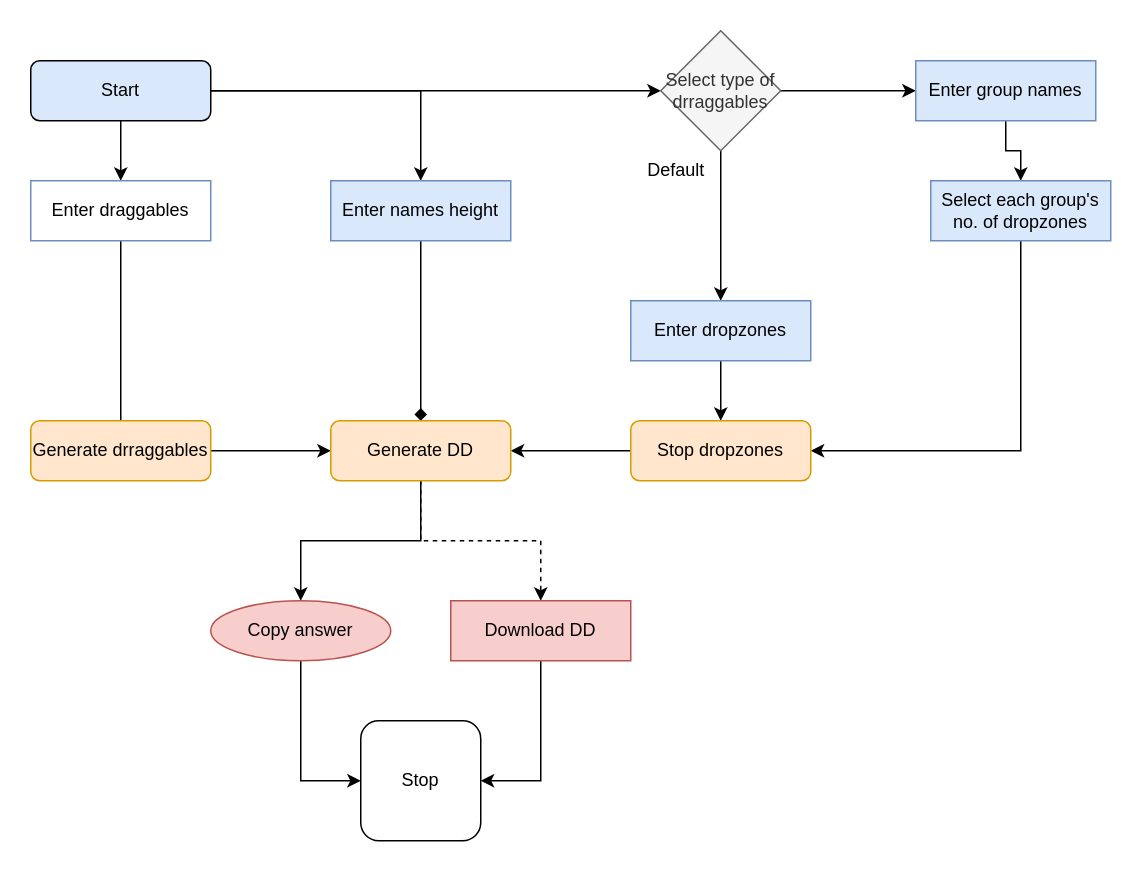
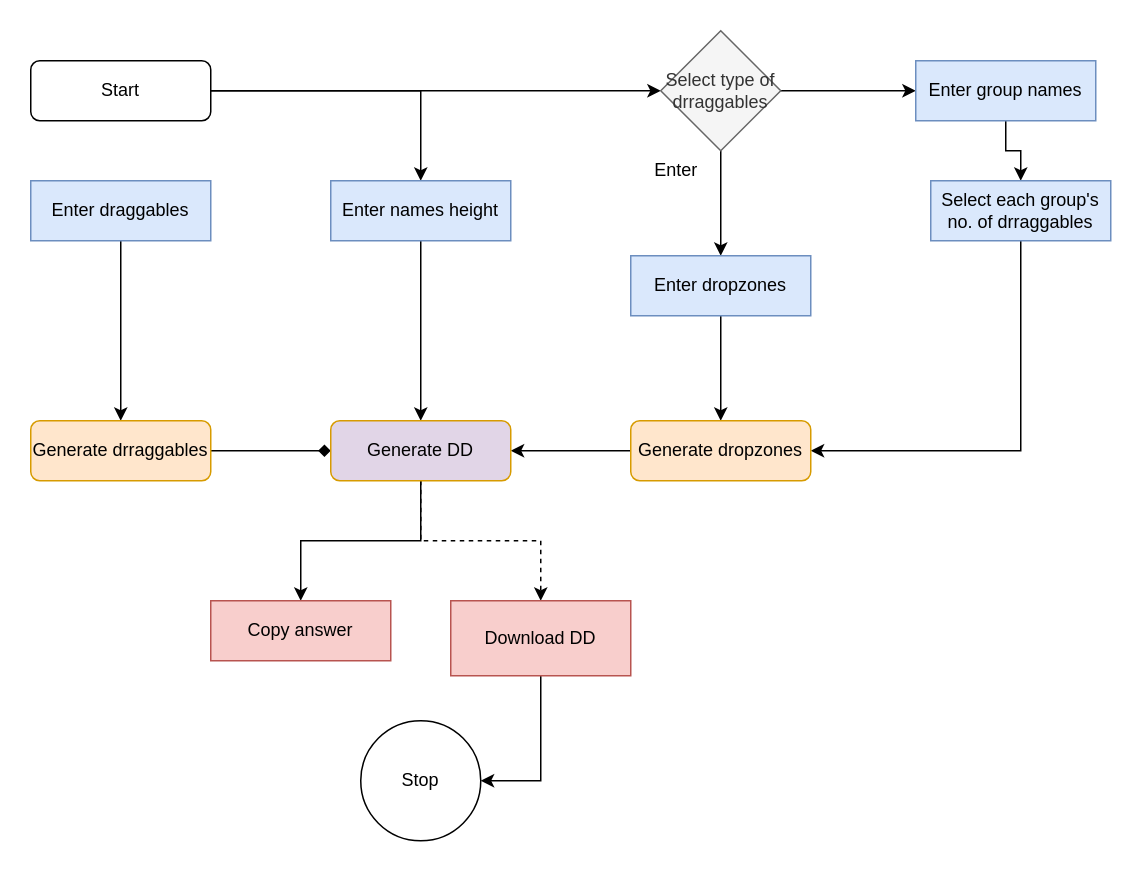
node "Start": fillcolor #dae8fc -> #ffffff
edge "Start" -> "Enter draggables": removed
node "Default": label "Default" -> "Enter"
node "Enter draggables": fillcolor #ffffff -> #dae8fc
node "Select each group's no. of dropzones": label "Select each group's no. of dropzones" -> "Select each group's no. of drraggables"
node "Enter dropzones": moved (721, 331) -> (721, 286)
edge "Enter names height" -> "Generate DD": arrowhead diamond -> classic
edge "Enter draggables" -- "Generate drraggables": arrowhead none -> classic
edge "Generate drraggables" -> "Generate DD": arrowhead classic -> diamond
node "Generate DD": fillcolor #ffe6cc -> #e1d5e7
node "Stop dropzones": label "Stop dropzones" -> "Generate dropzones"
node "Copy answer": shape ellipse -> rectangle
node "Download DD": size 180x60 -> 180x75
edge "Copy answer" -> "Stop": removed
node "Stop": shape rounded rectangle -> ellipse
